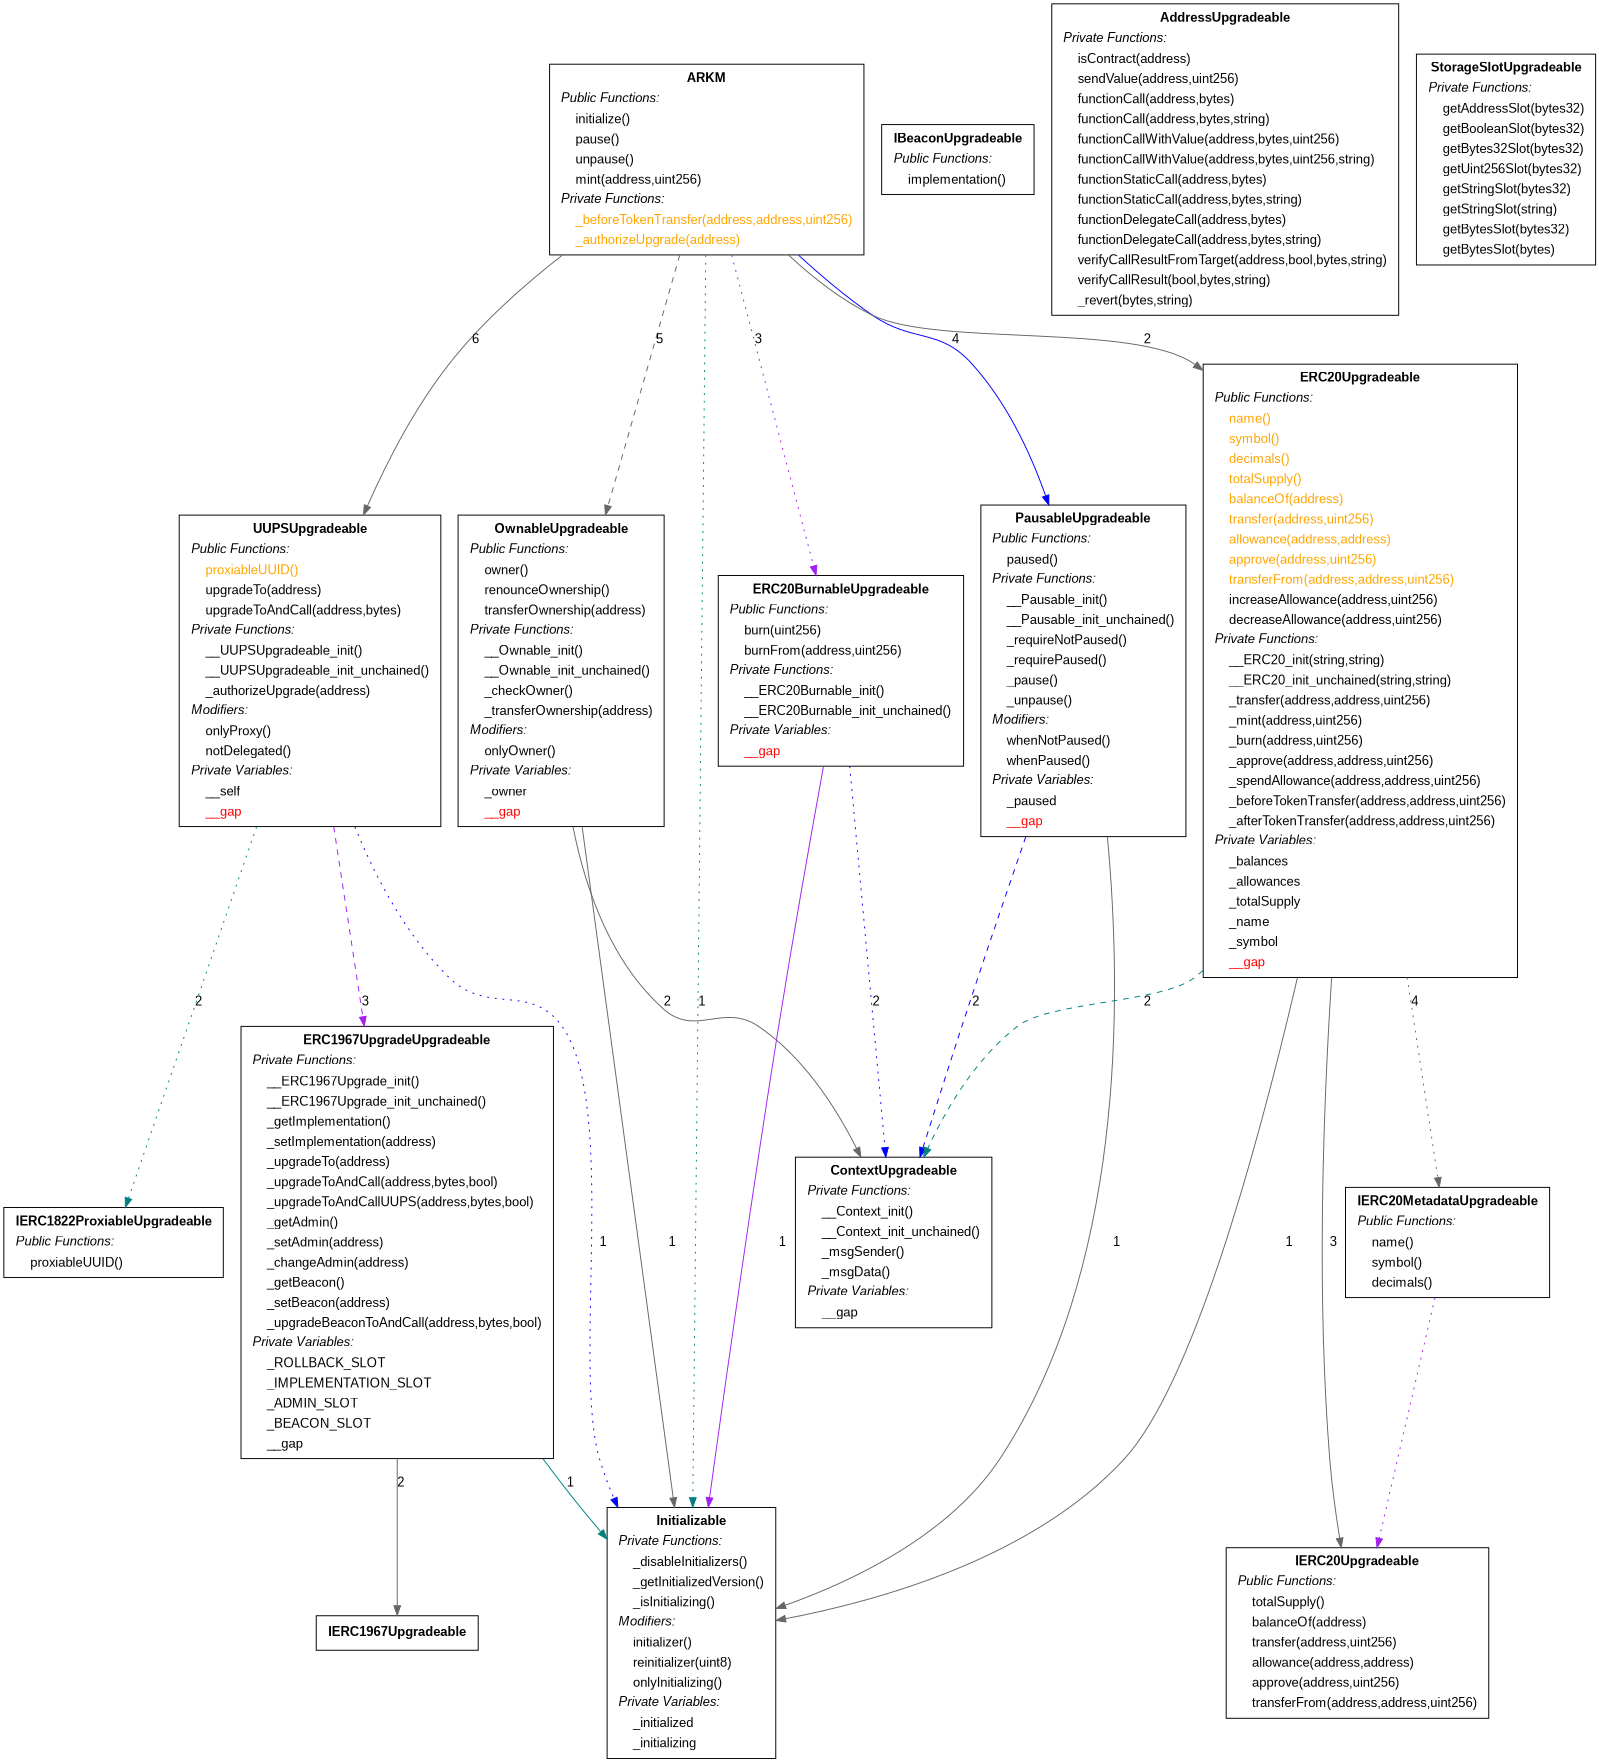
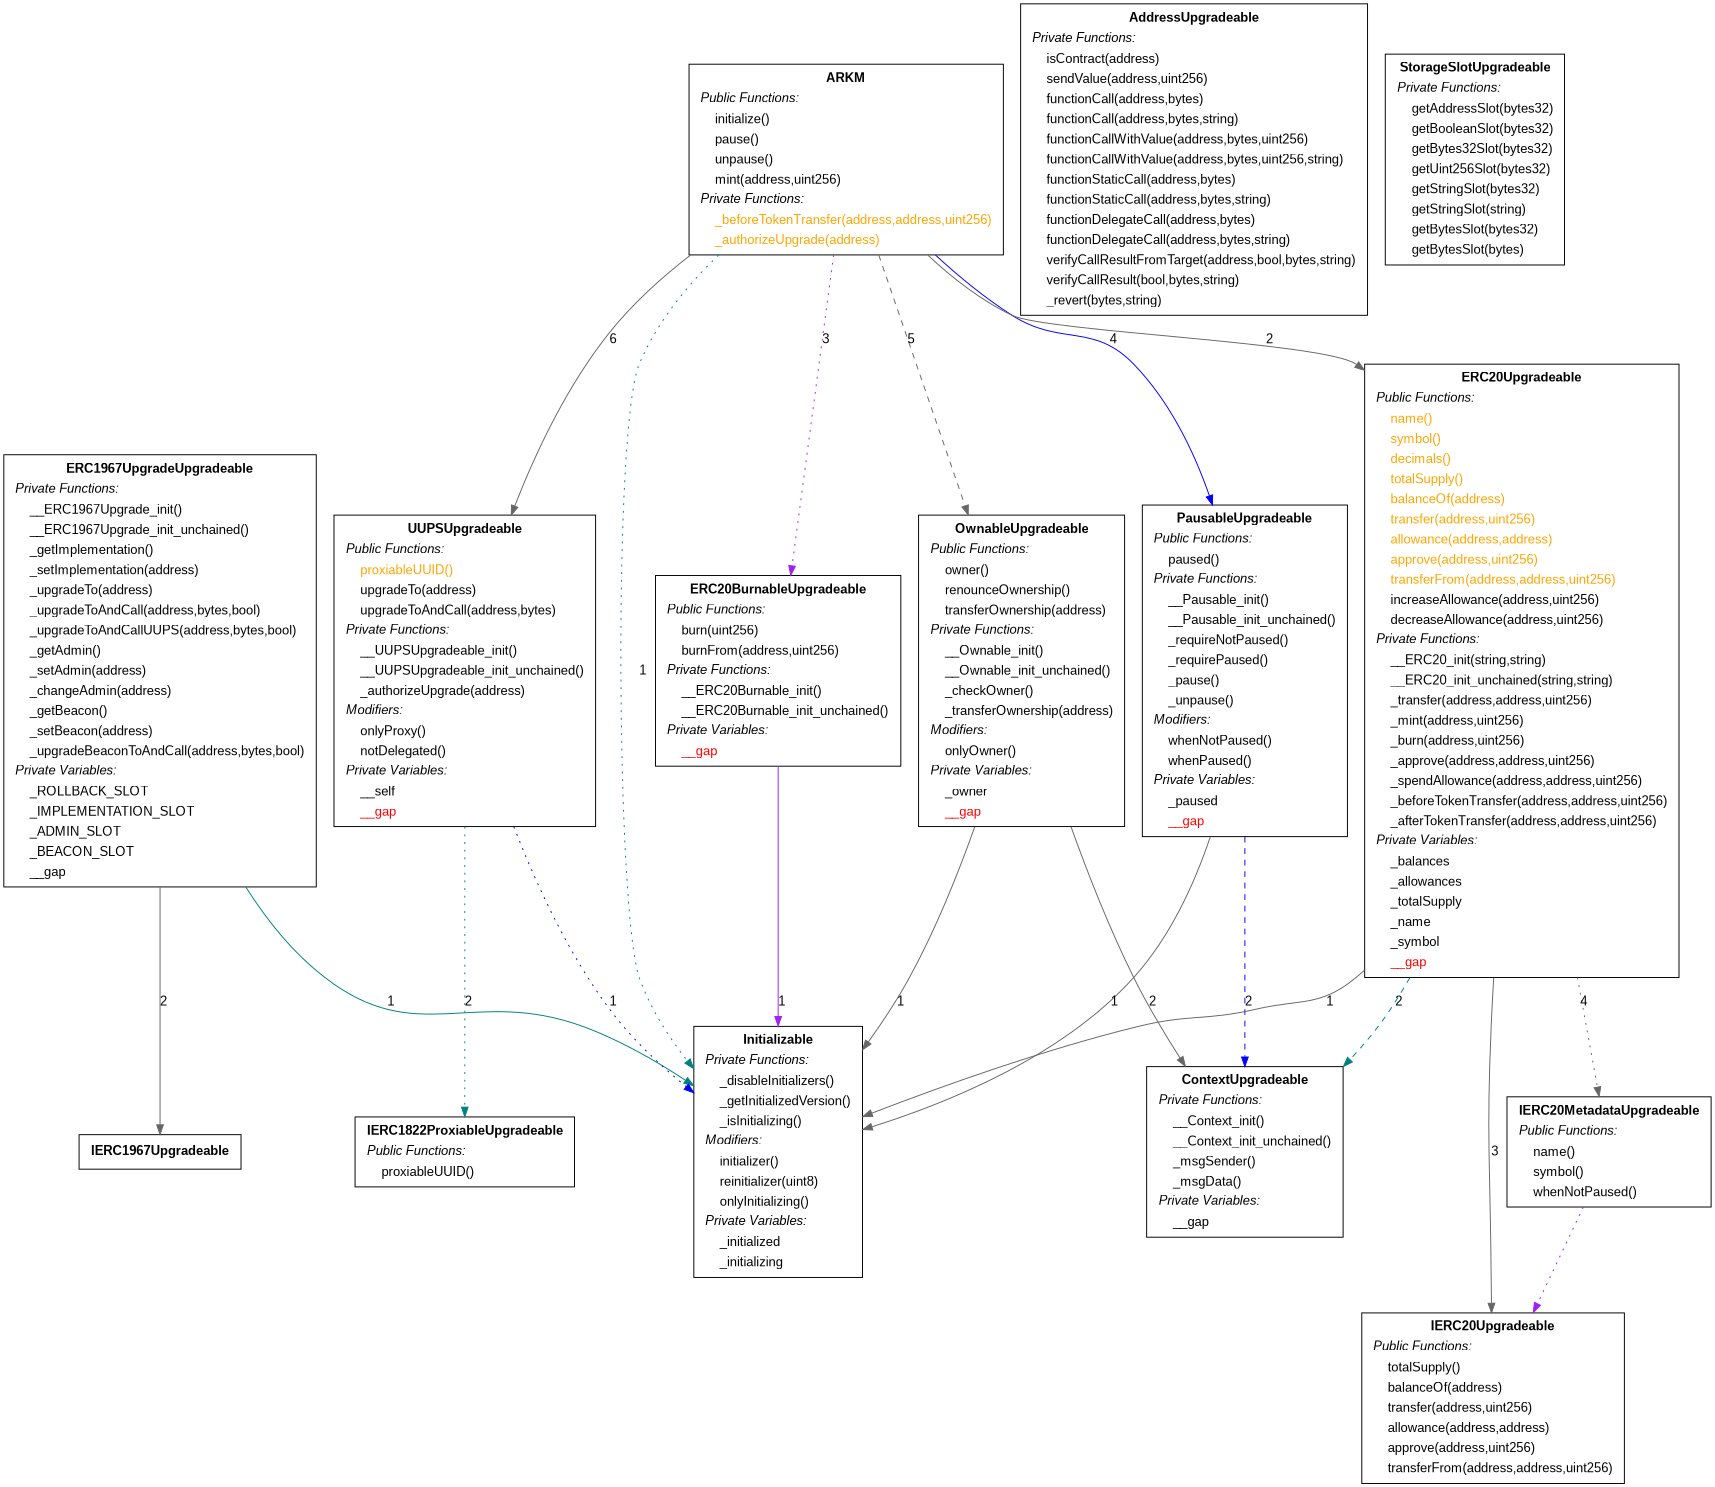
node "IBeaconUpgradeable": removed
edge "UUPSUpgradeable" -> "ERC1967UpgradeUpgradeable": removed, label "3"
edge "ERC20BurnableUpgradeable" -> "ContextUpgradeable": removed, label "2"
node "IERC20MetadataUpgradeable": text "decimals()" -> "whenNotPaused()"
